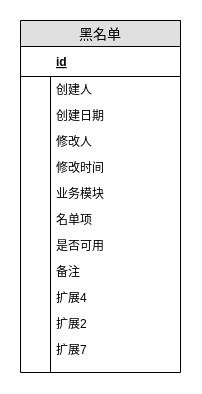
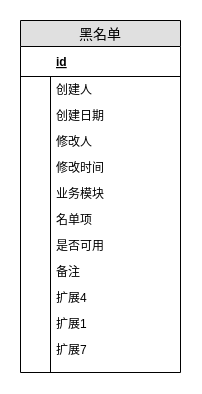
node "扩展2": label "扩展2" -> "扩展1"
